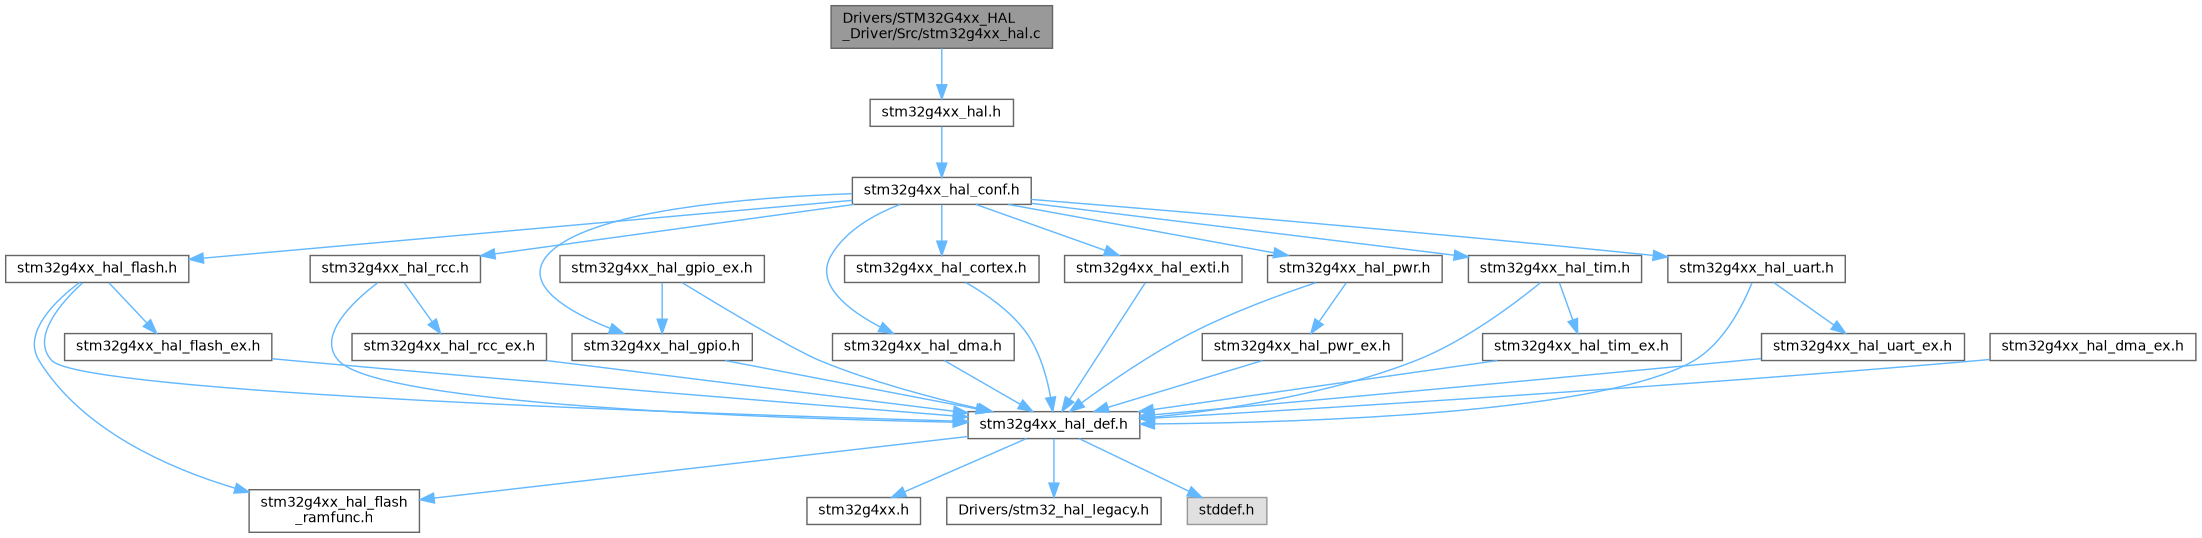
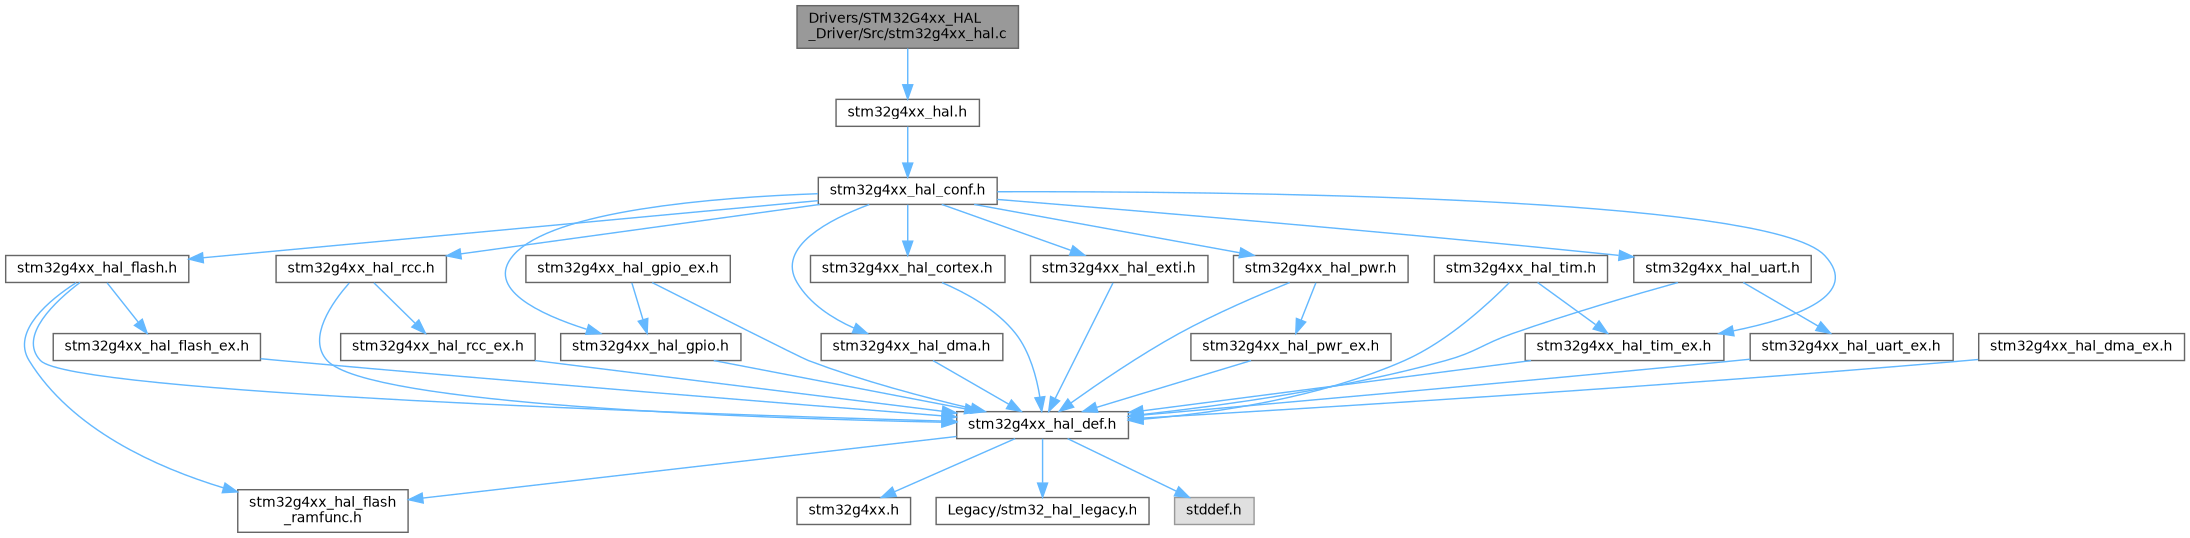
edge "stm32g4xx_hal_conf.h" -> "stm32g4xx_hal_tim.h": now "stm32g4xx_hal_conf.h" -> "stm32g4xx_hal_tim_ex.h"
node "Drivers/stm32_hal_legacy.h": label "Drivers/stm32_hal_legacy.h" -> "Legacy/stm32_hal_legacy.h"
